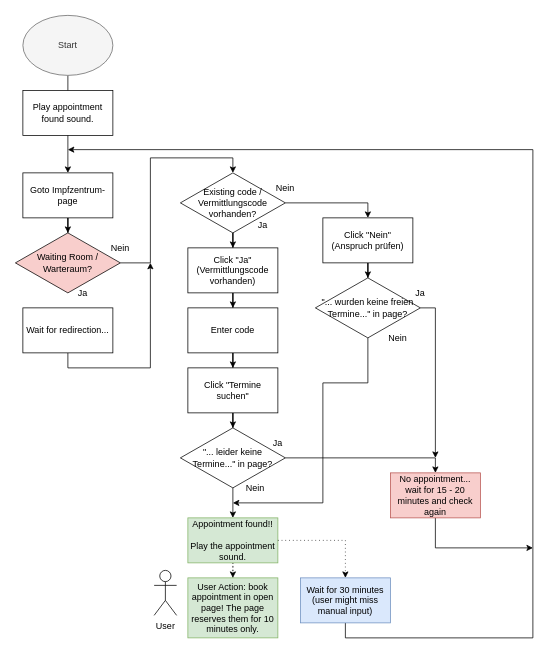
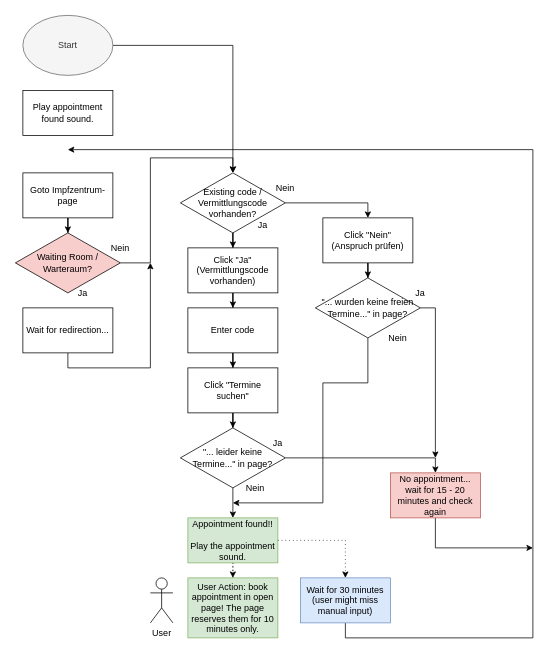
edge "Start" -> "Goto Impfzentrum-page": now "Start" -> "Existing code / Vermittlungscode vorhanden?"
node "User": moved (165, 593) -> (162, 600)
